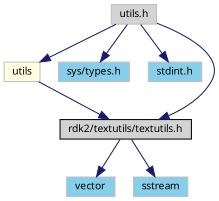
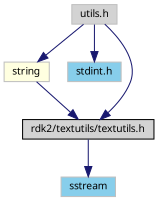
node "utils": label "utils" -> "string"
node "sys/types.h": removed
node "vector": removed
